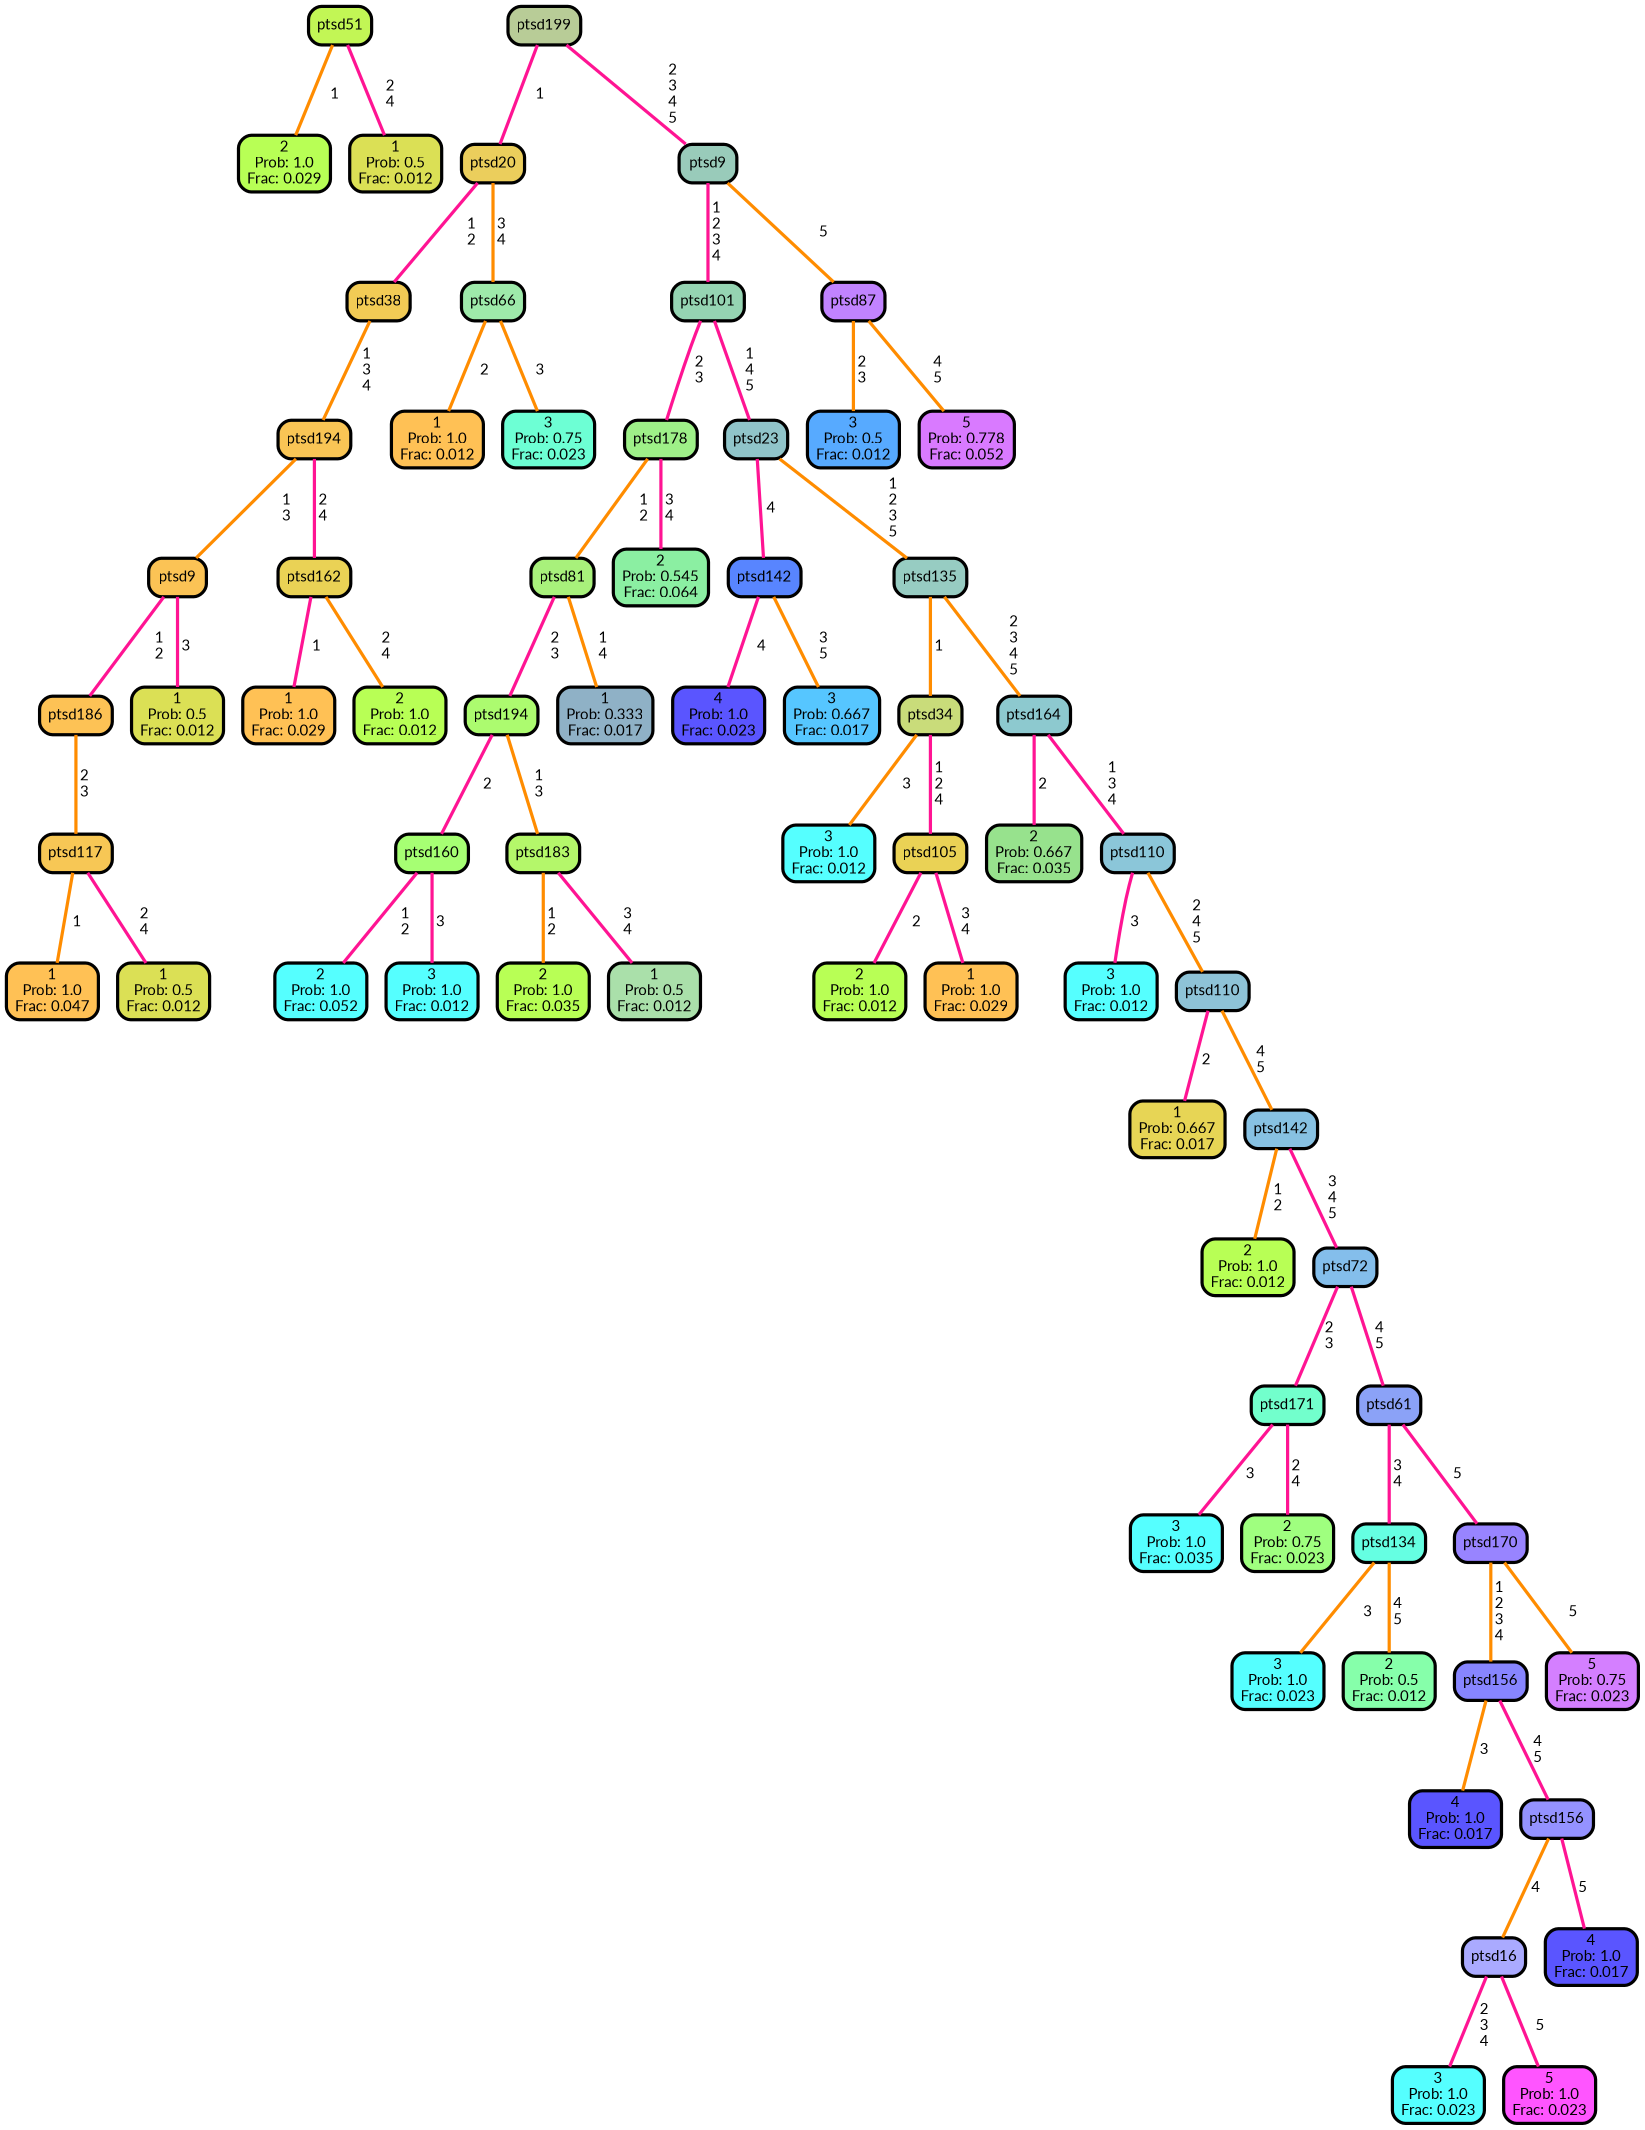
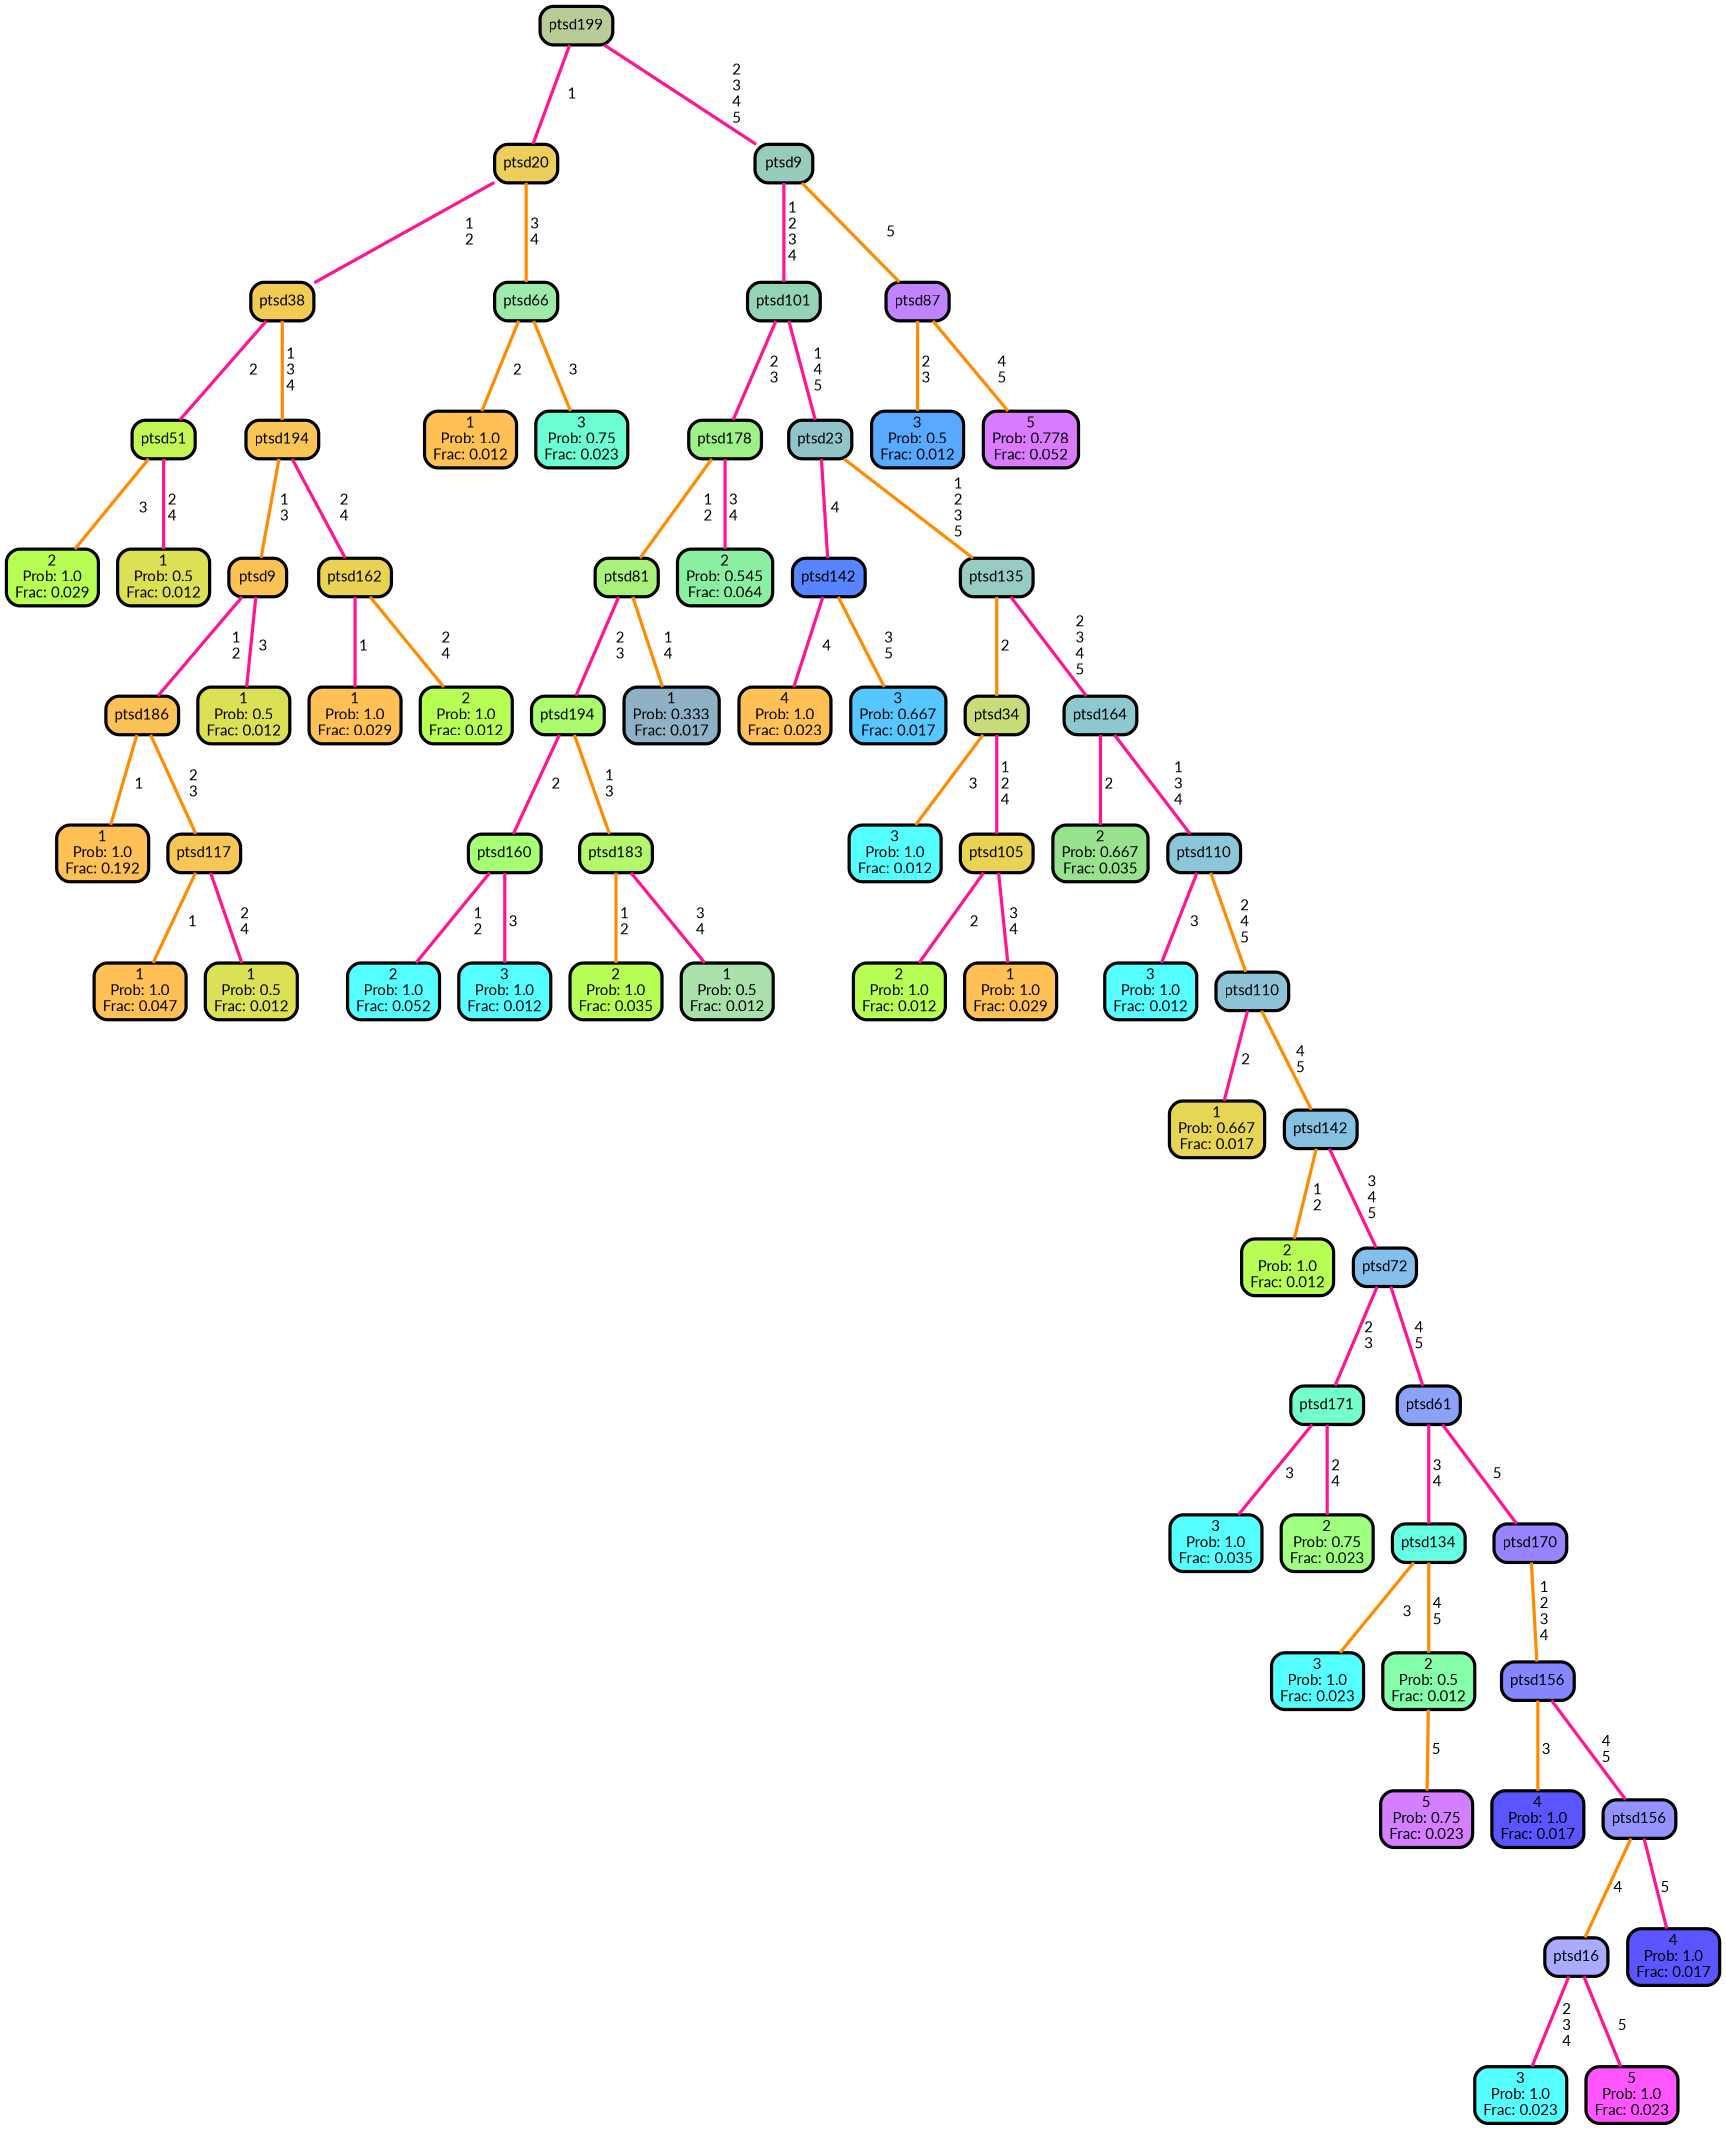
edge "ptsd51" -- "2 Prob: 1.0 Frac: 0.029": label " 1" -> " 3"
edge "ptsd38" -- "ptsd51": added, label "2"
edge "ptsd135" -- "ptsd34": label " 1" -> " 2"
edge "ptsd135" -- "ptsd164": color darkorange -> deeppink
node "4 Prob: 1.0 Frac: 0.023": fillcolor #5a55ff -> #ffc155
node "1 Prob: 1.0 Frac: 0.192": added
edge "ptsd170" -- "5 Prob: 0.75 Frac: 0.023": now "2 Prob: 0.5 Frac: 0.012" -- "5 Prob: 0.75 Frac: 0.023"
